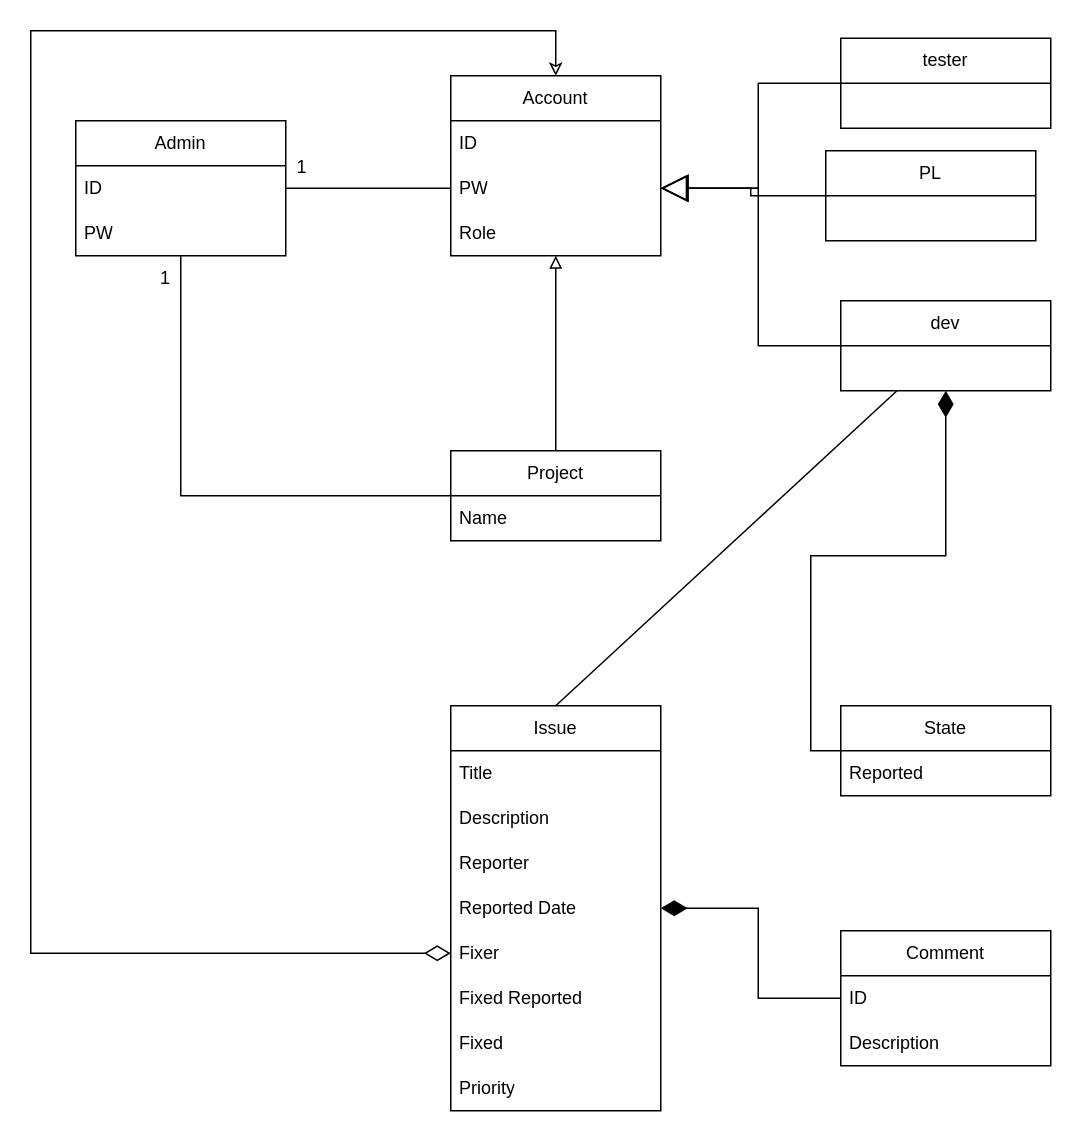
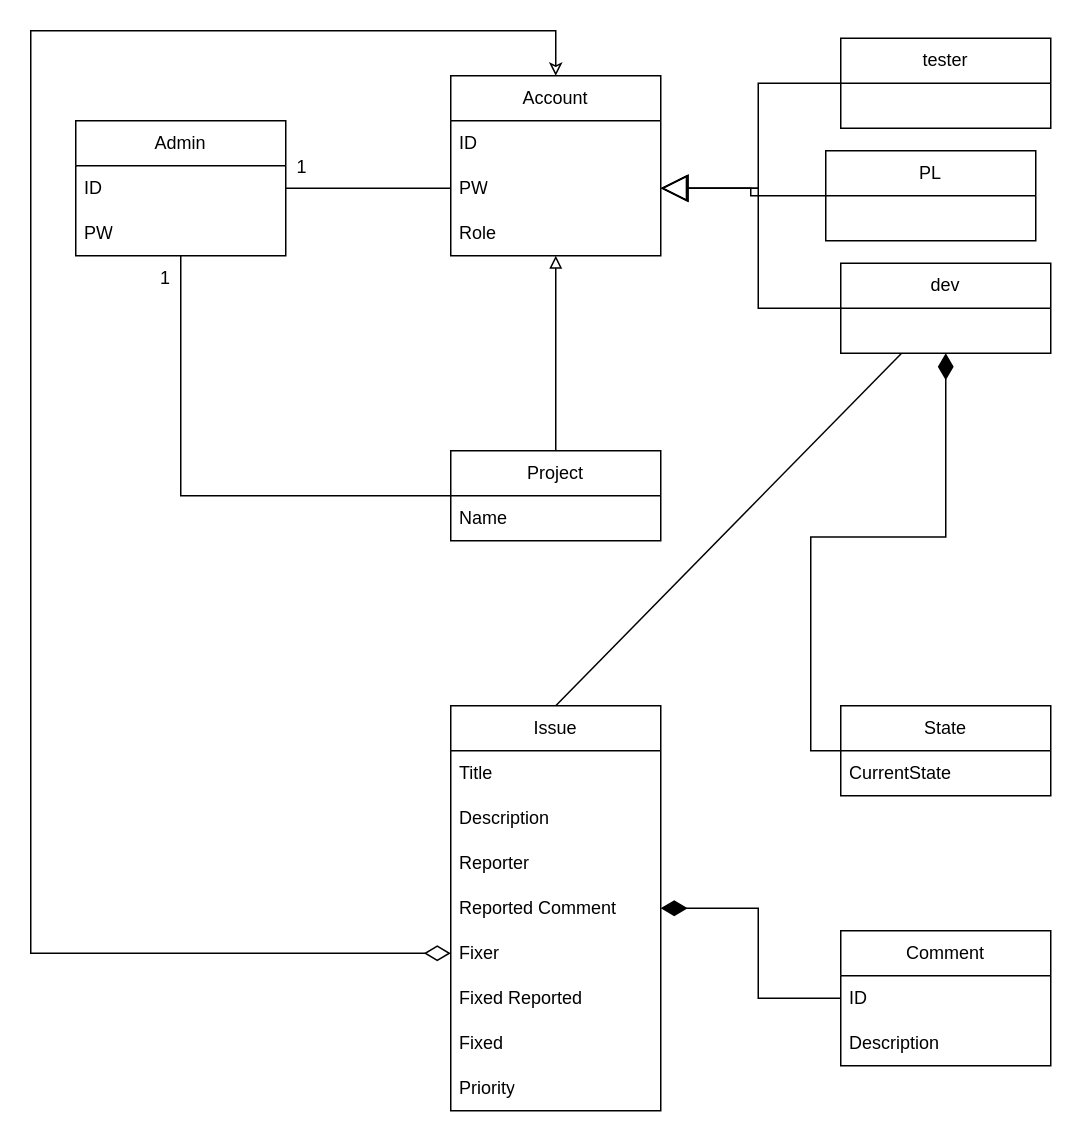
node "dev": moved (946, 346) -> (946, 308)
node "Reported": label "Reported" -> "CurrentState"
node "Reported Date": label "Reported Date" -> "Reported Comment"
